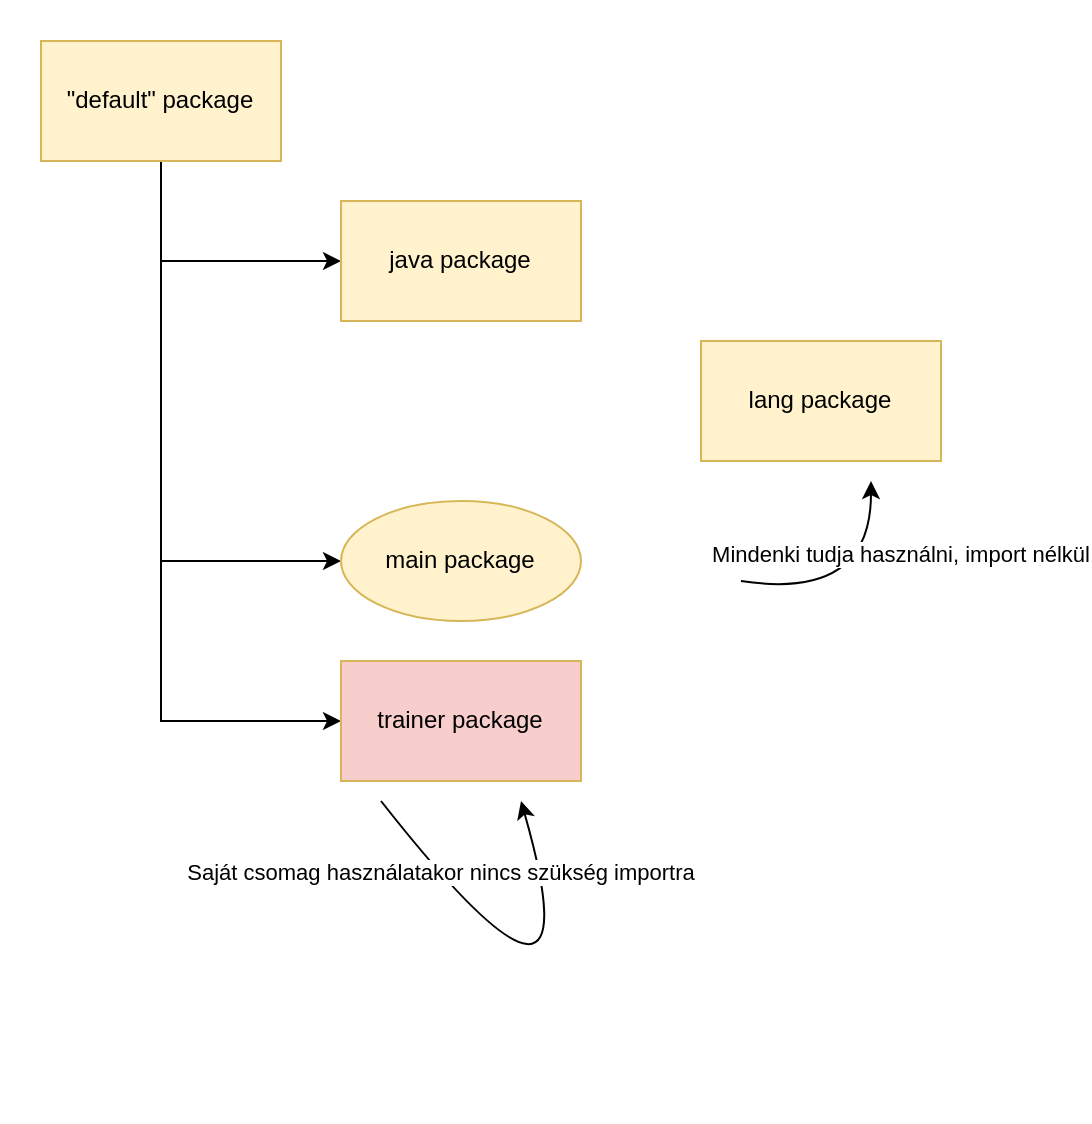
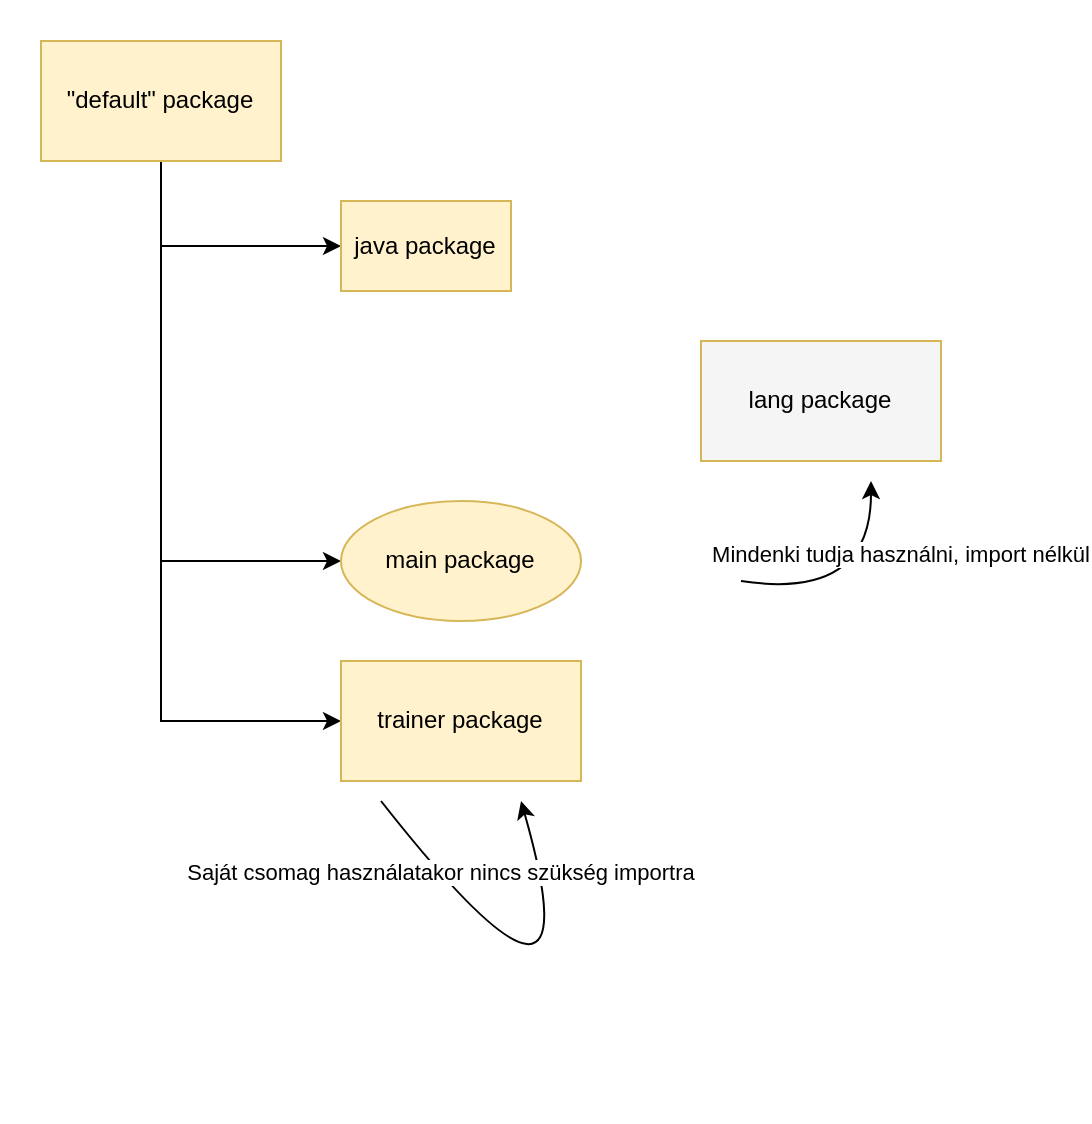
node "java package": size 240x120 -> 170x90
node "lang package": fillcolor #fff2cc -> #f5f5f5
node "trainer package": fillcolor #f8cecc -> #fff2cc
